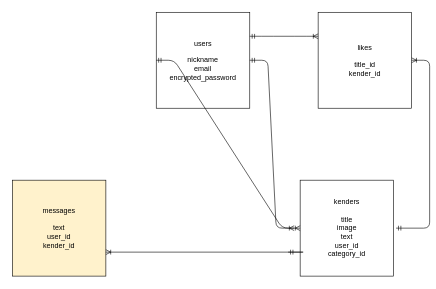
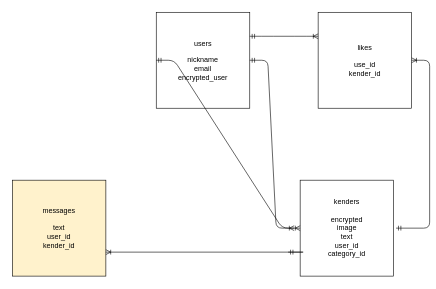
node "users nickname email encrypted_password": label "users nickname email encrypted_password" -> "users nickname email encrypted_user"
node "likes title_id kender_id": label "likes title_id kender_id" -> "likes use_id kender_id"
node "kenders title image text user_id category_id": label "kenders title image text user_id category_id" -> "kenders encrypted image text user_id category_id"
